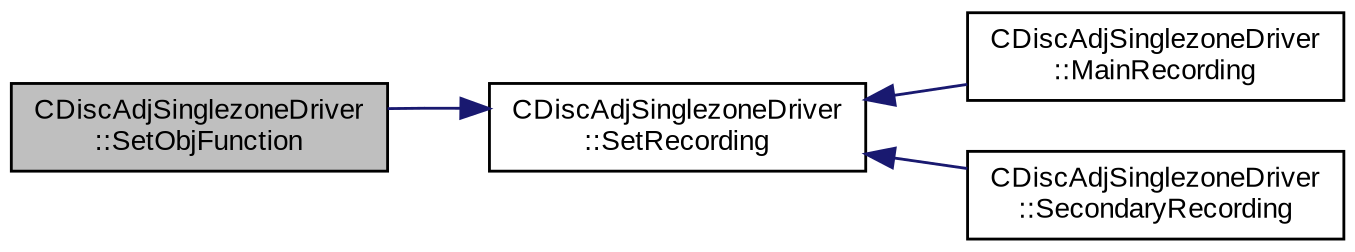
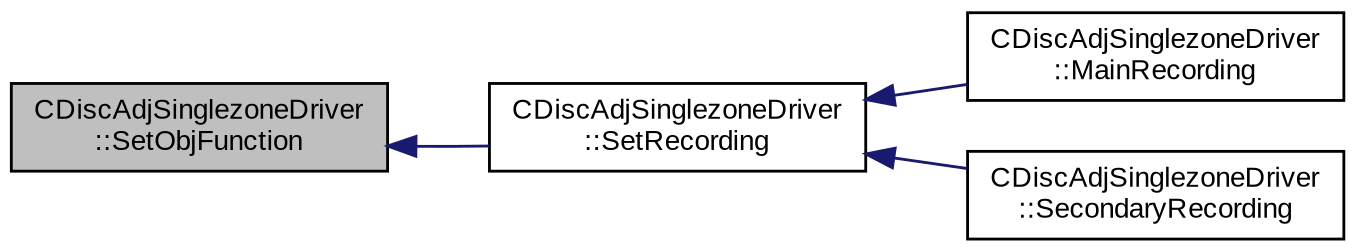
edge "CDiscAdjSinglezoneDriver ::SetObjFunction" -> "CDiscAdjSinglezoneDriver ::SetRecording": reversed
